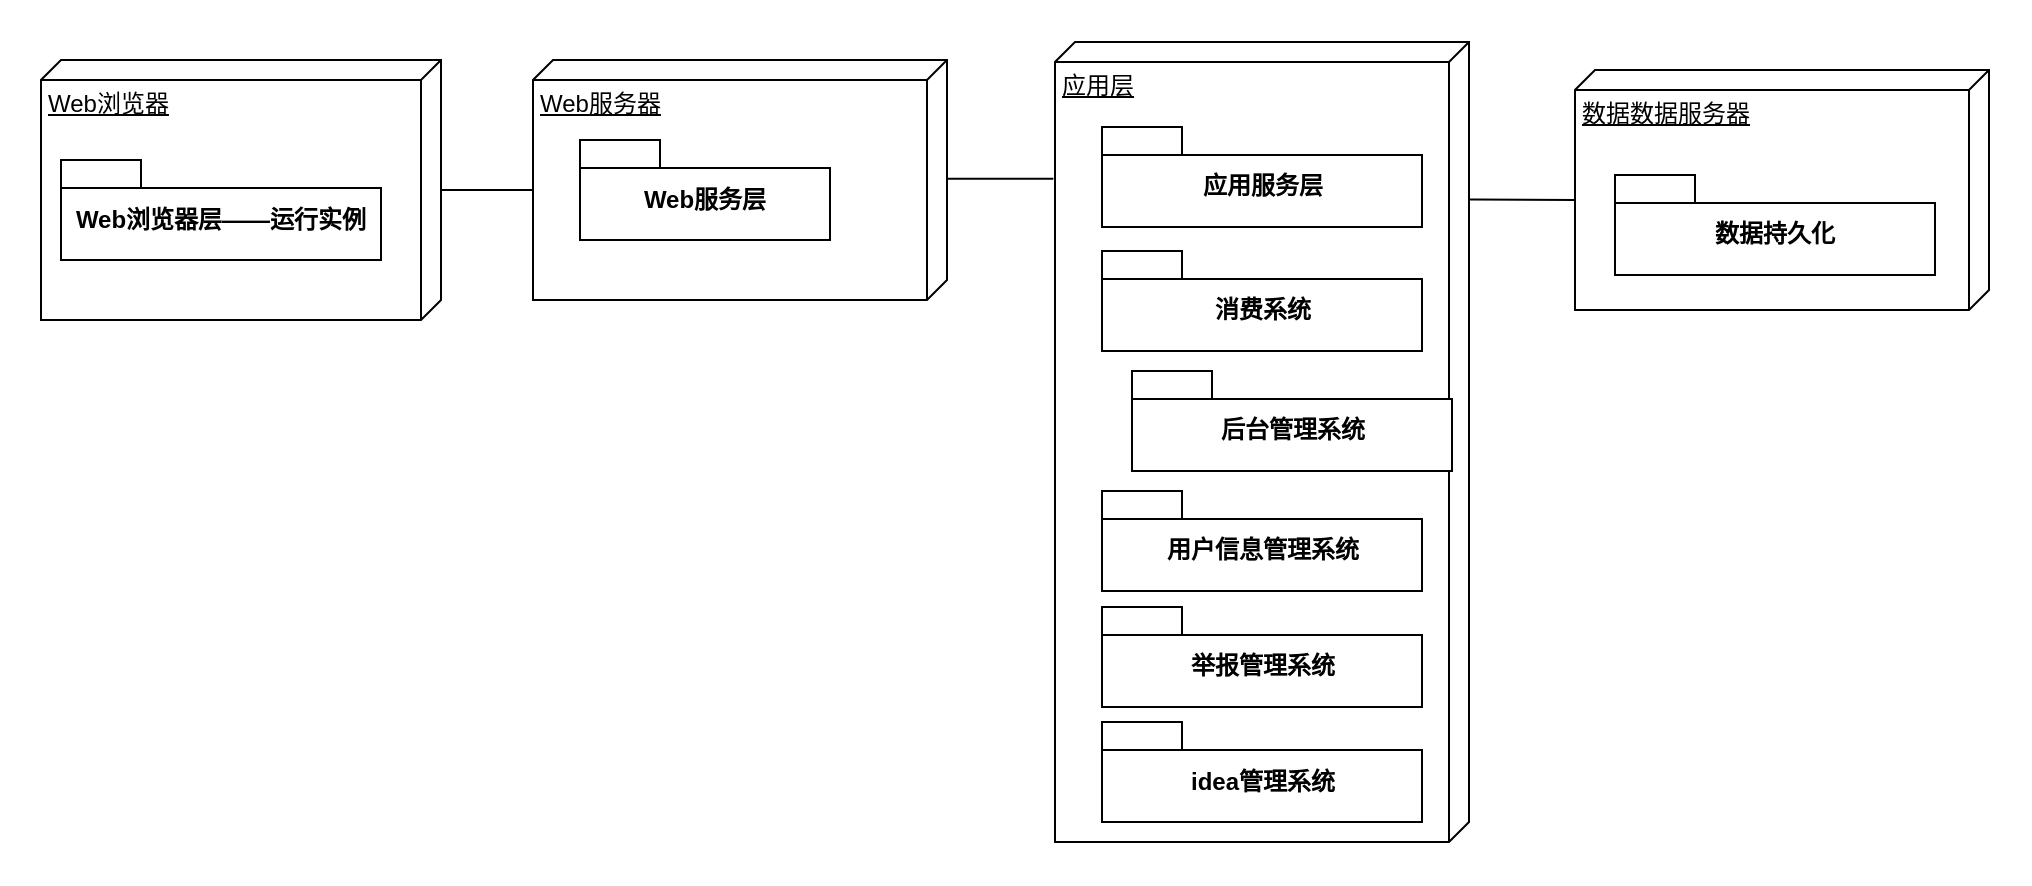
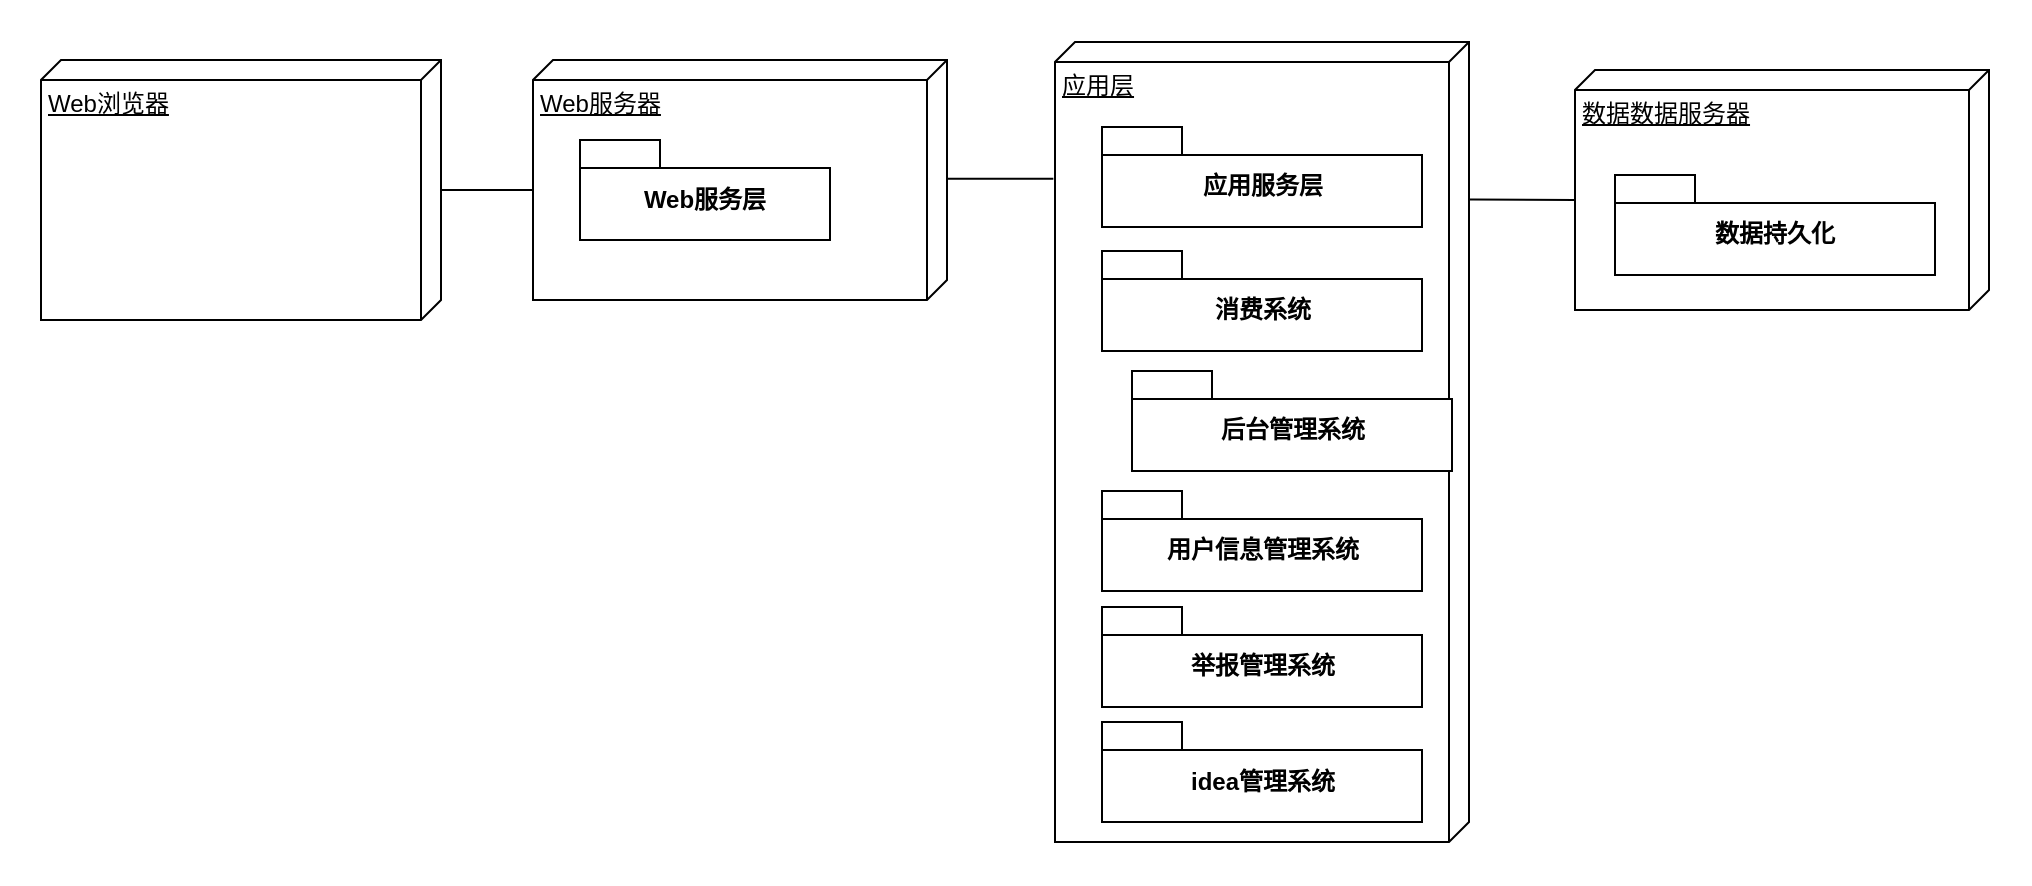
node "Web浏览器层——运行实例": removed
